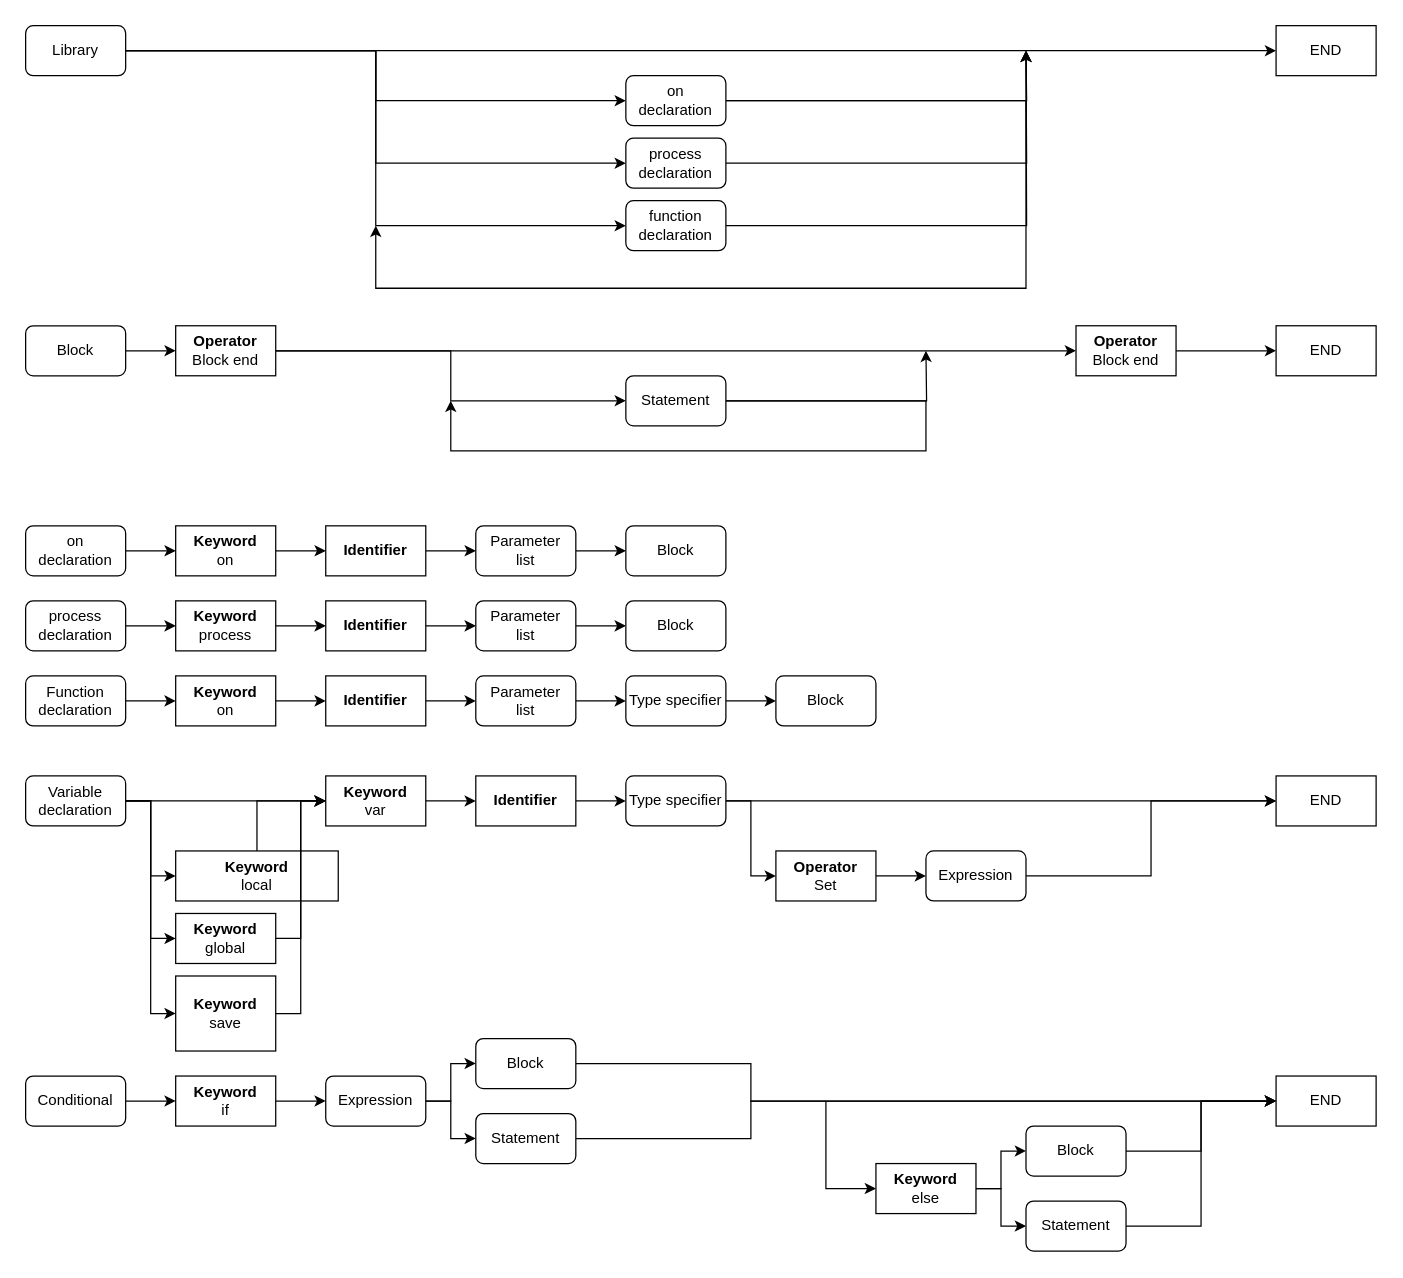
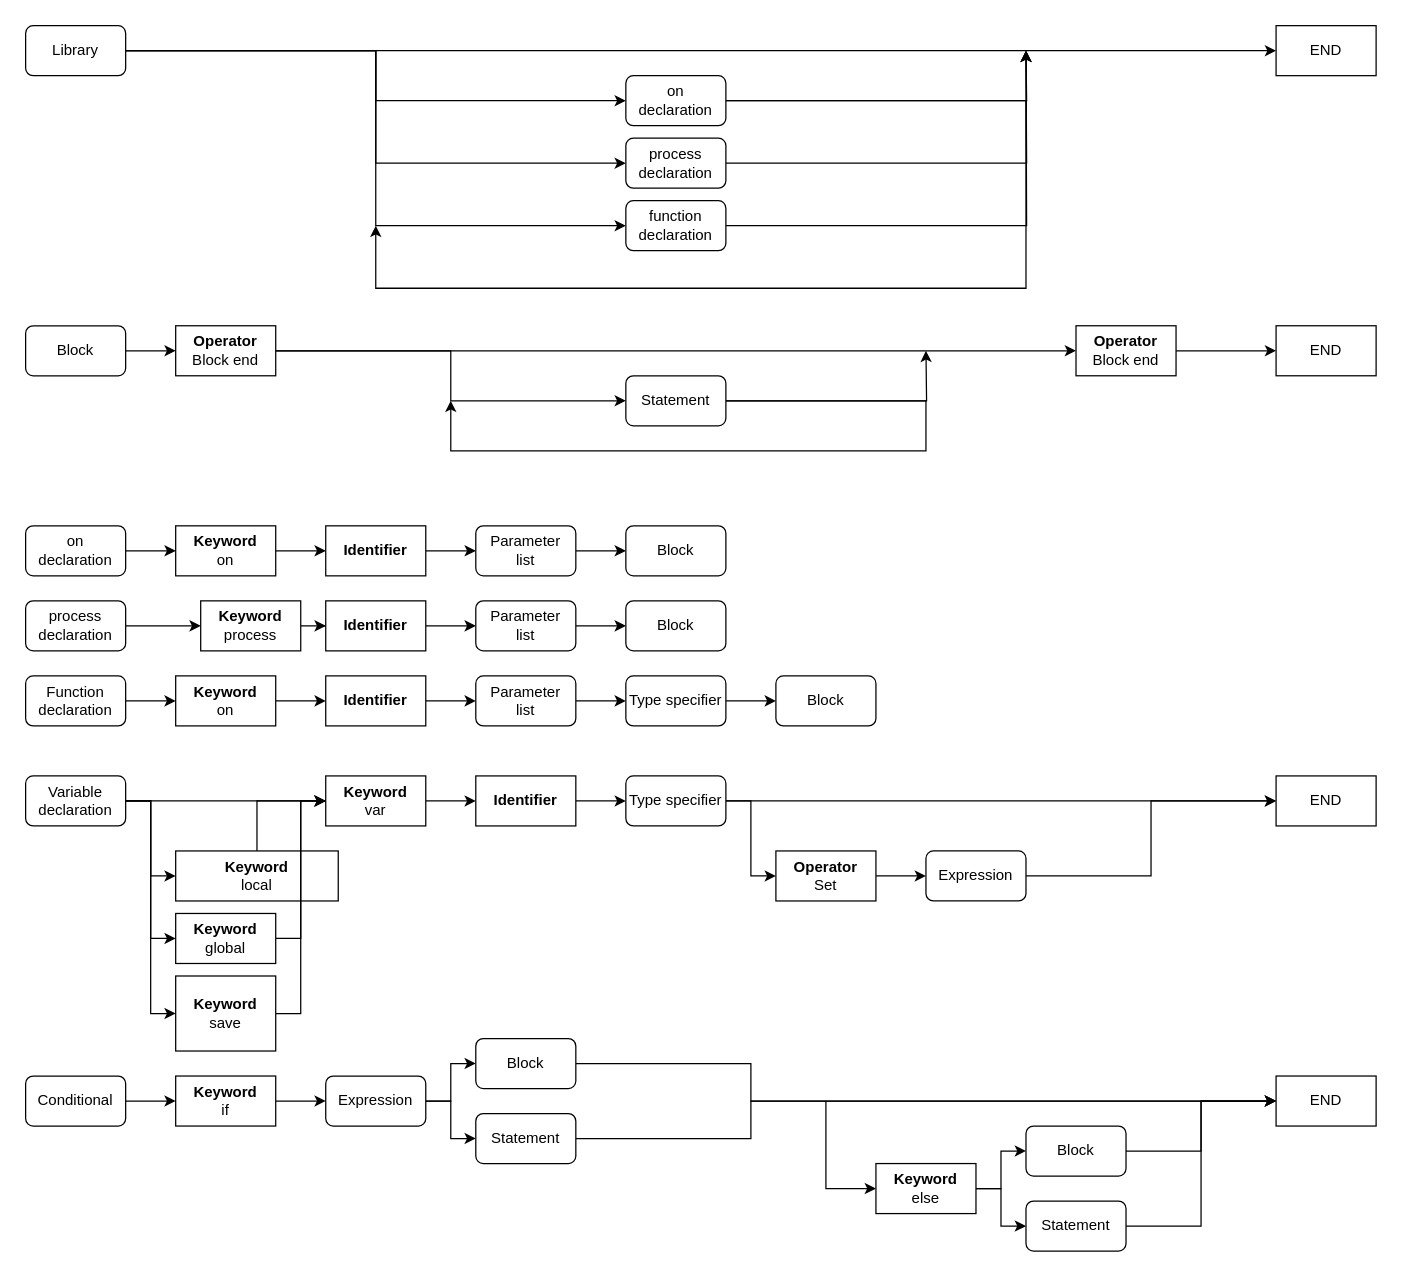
node "Keyword process": moved (226, 626) -> (251, 626)
